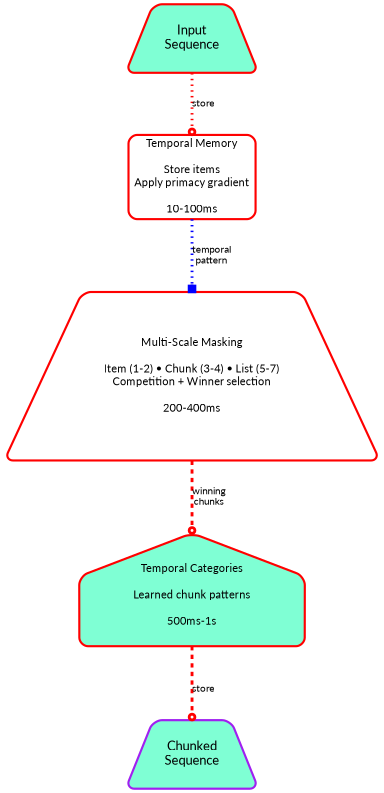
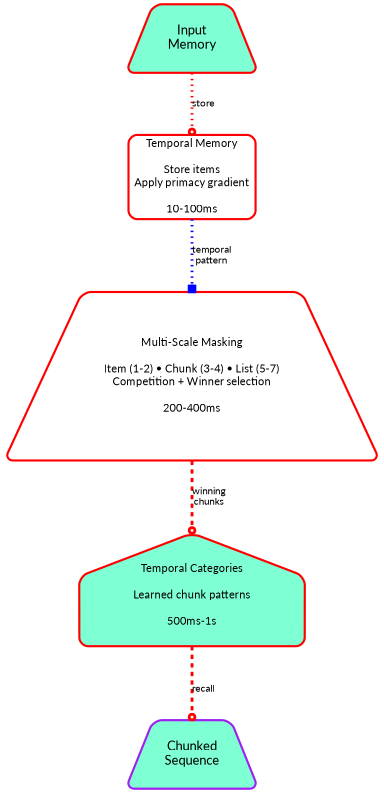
node "Input Sequence": label "Input Sequence" -> "Input Memory"
edge "Temporal Categories Learned chunk patterns 500ms-1s" -> "Chunked Sequence": label "store" -> "recall"
